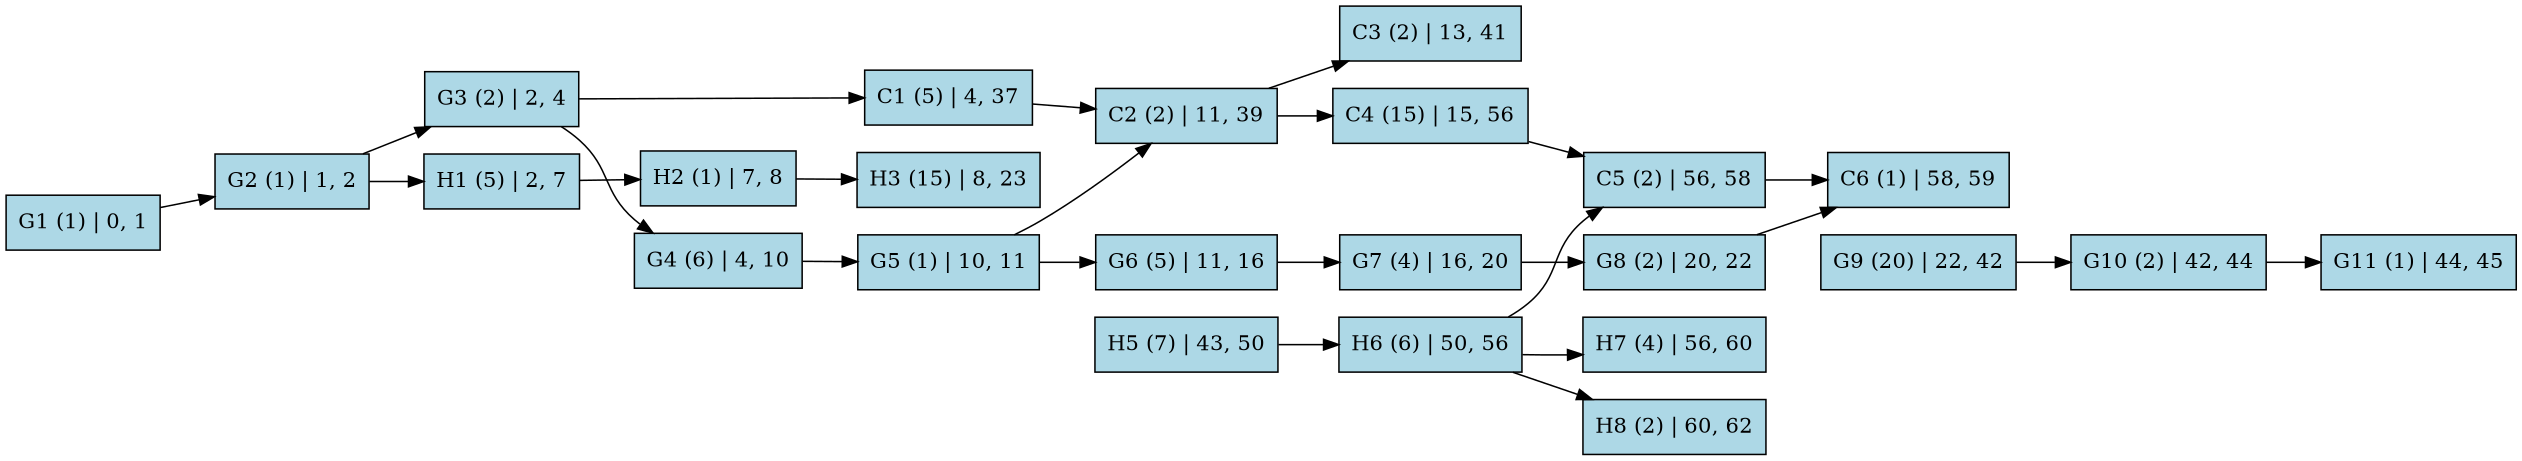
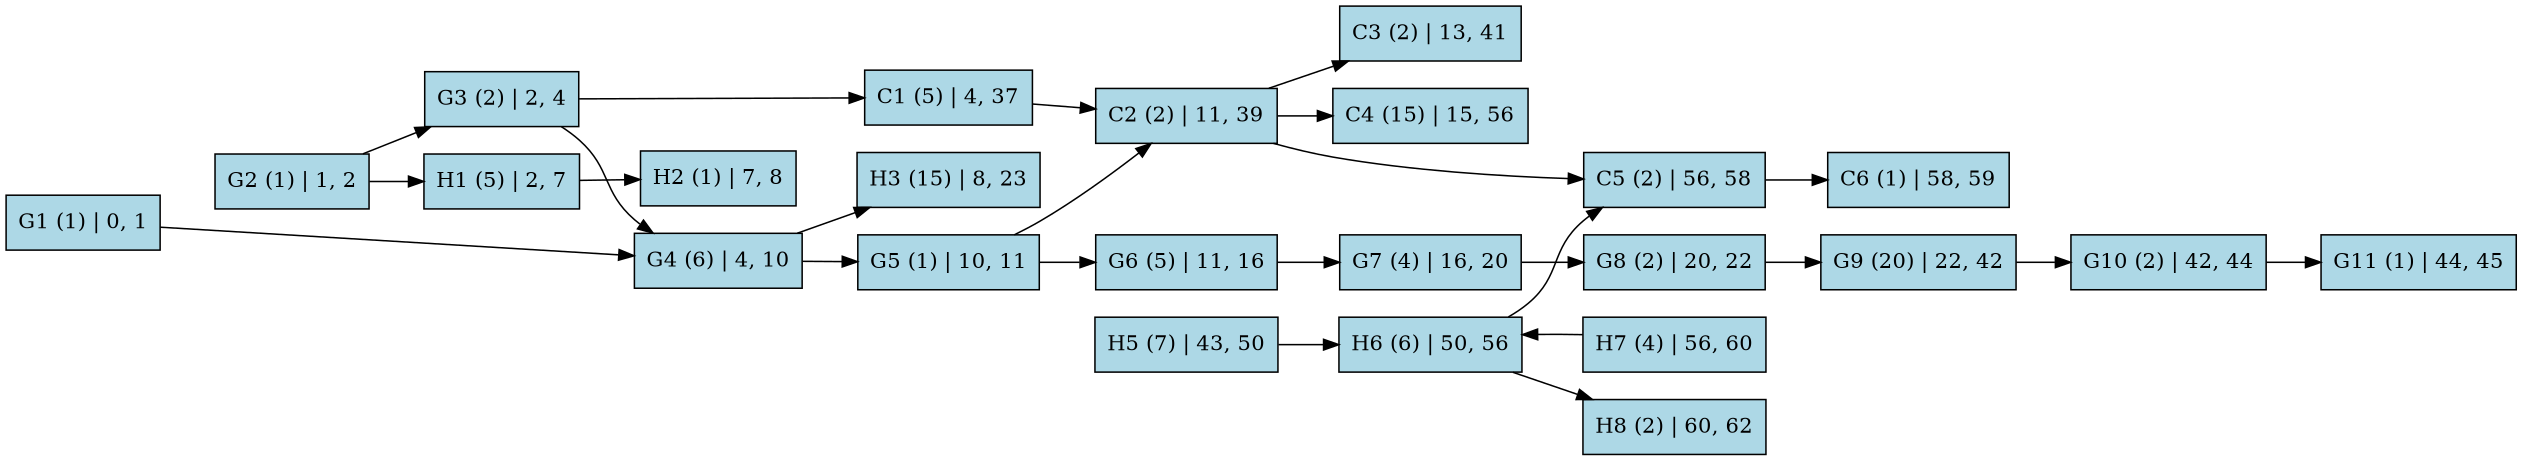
edge "C4 (15) | 15, 56" -> "C5 (2) | 56, 58": now "C2 (2) | 11, 39" -> "C5 (2) | 56, 58"
edge "H2 (1) | 7, 8" -> "H3 (15) | 8, 23": now "G4 (6) | 4, 10" -> "H3 (15) | 8, 23"
edge "G1 (1) | 0, 1" -> "G2 (1) | 1, 2": now "G1 (1) | 0, 1" -> "G4 (6) | 4, 10"
edge "G8 (2) | 20, 22" -> "C6 (1) | 58, 59": now "G8 (2) | 20, 22" -> "G9 (20) | 22, 42"
edge "H6 (6) | 50, 56" -> "H7 (4) | 56, 60": reversed
